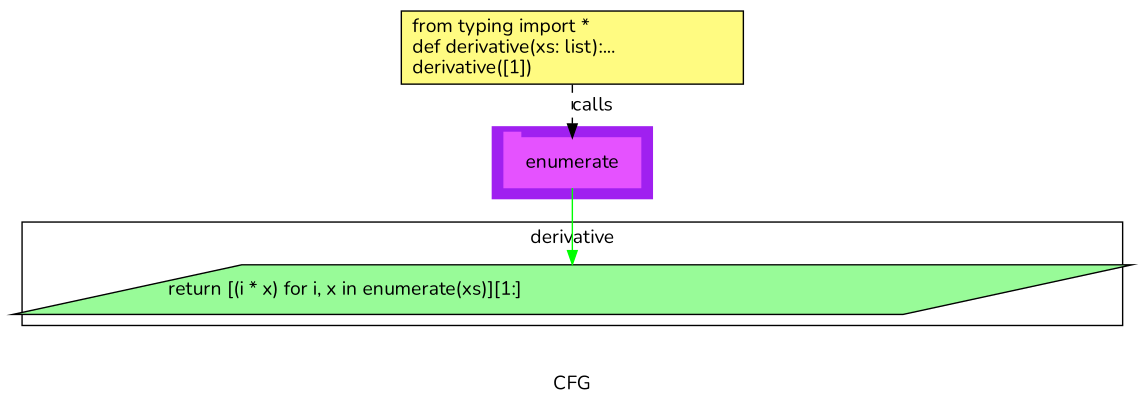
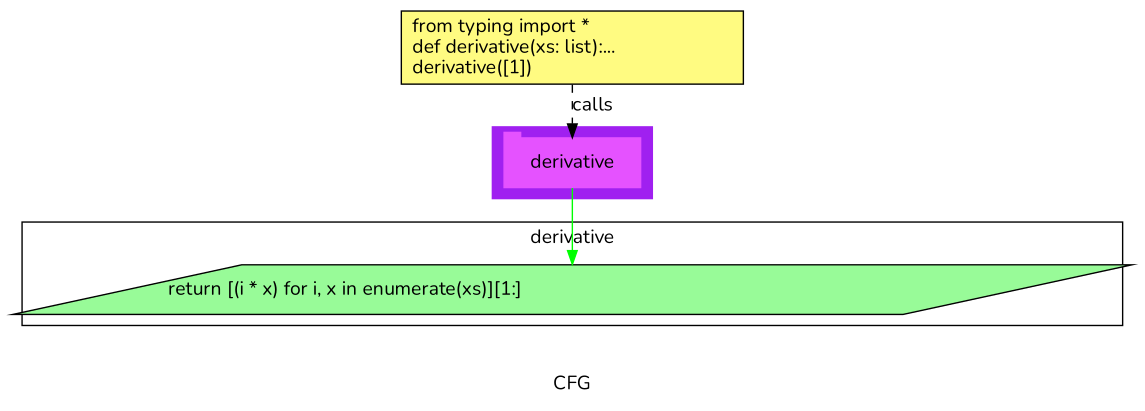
node "enumerate": label "enumerate" -> "derivative"
